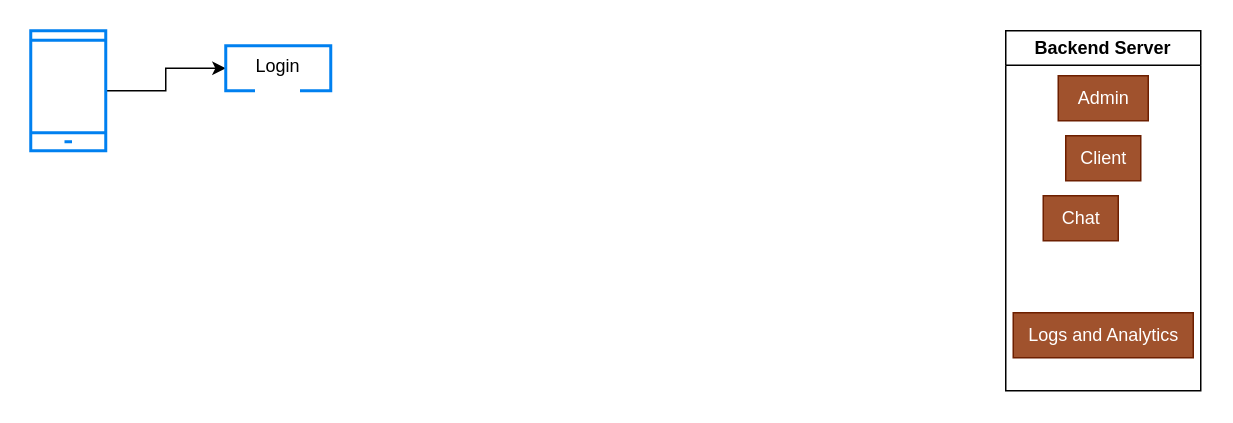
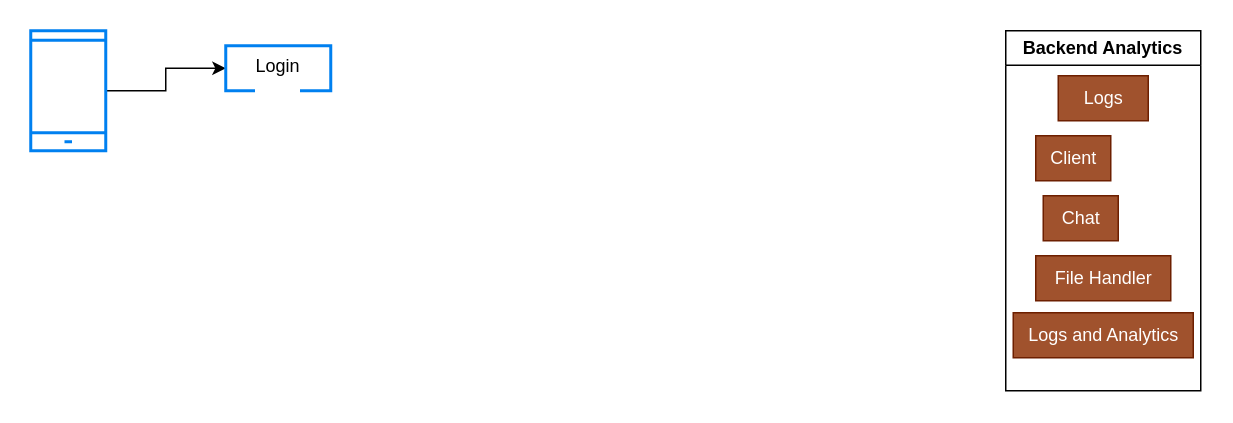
node "Backend Server": label "Backend Server" -> "Backend Analytics"
node "Admin": label "Admin" -> "Logs"
node "Client": moved (1103, 158) -> (1073, 158)
node "File Handler": added
